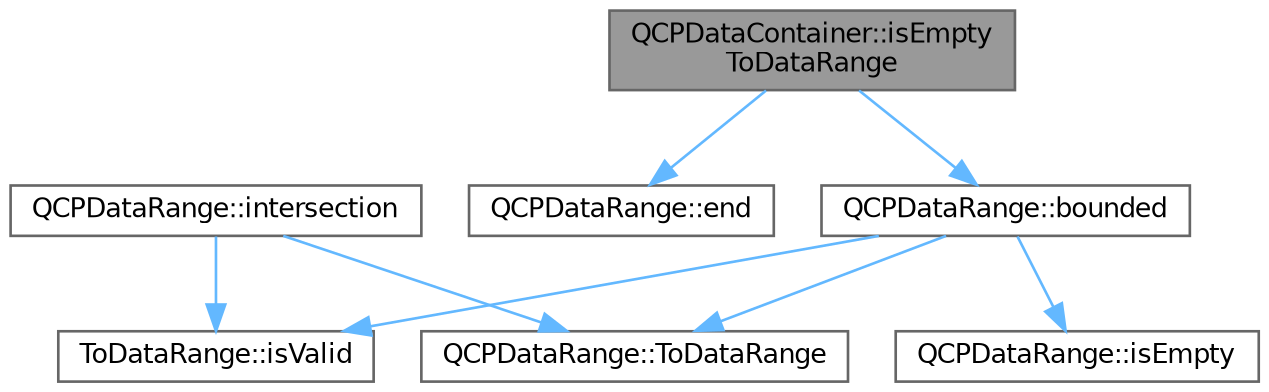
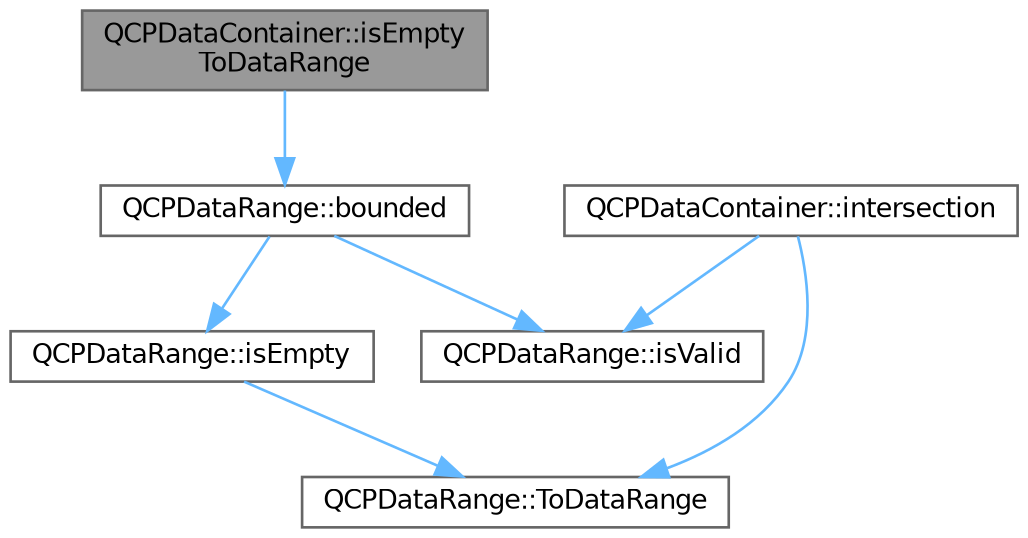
node "QCPDataRange::intersection": label "QCPDataRange::intersection" -> "QCPDataContainer::intersection"
node "QCPDataRange::end": removed
edge "QCPDataRange::bounded" -> "QCPDataRange::ToDataRange": now "QCPDataRange::isEmpty" -> "QCPDataRange::ToDataRange"
node "ToDataRange::isValid": label "ToDataRange::isValid" -> "QCPDataRange::isValid"
